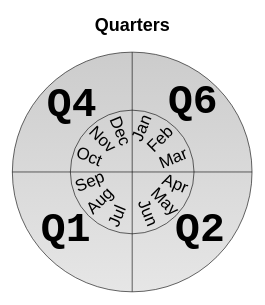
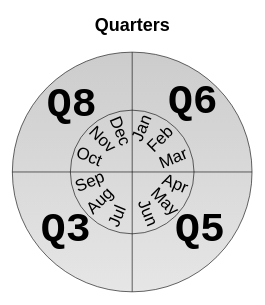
node "Q4": label "Q4" -> "Q8"
node "Q1": label "Q1" -> "Q3"
node "Q2": label "Q2" -> "Q5"
